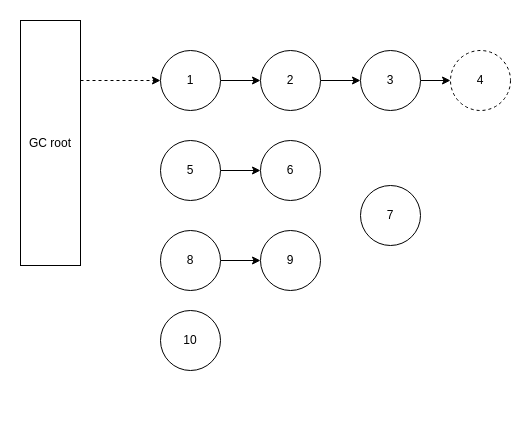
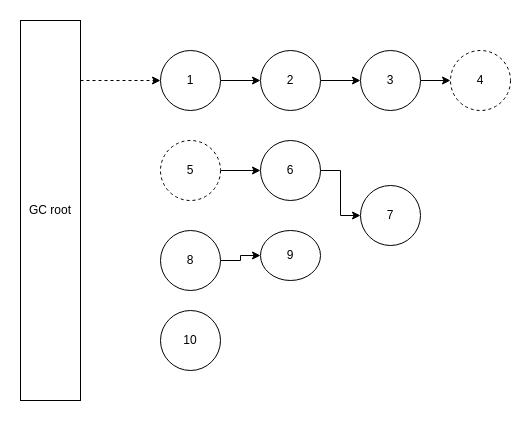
node "GC root": size 60x245 -> 60x380
node "5": style solid -> dashed
edge "6" -> "7": added
node "9": size 60x60 -> 60x50
